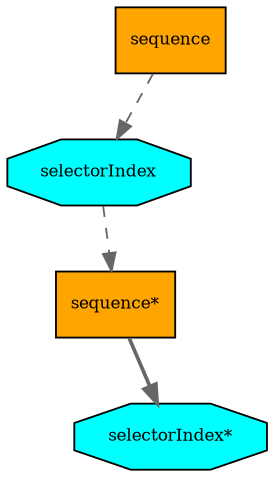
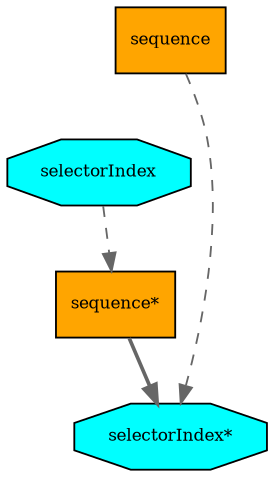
edge "sequence" -> "selectorIndex": now "sequence" -> "selectorIndex*"
